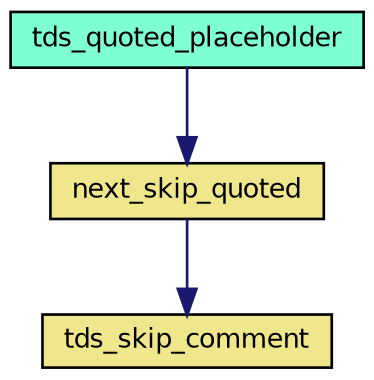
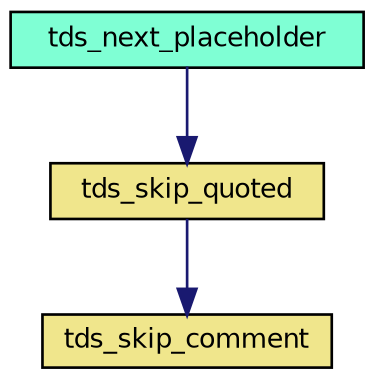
node "tds_quoted_placeholder": label "tds_quoted_placeholder" -> "tds_next_placeholder"
node "next_skip_quoted": label "next_skip_quoted" -> "tds_skip_quoted"
